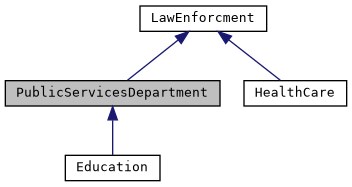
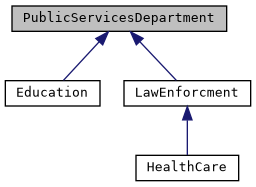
edge "PublicServicesDepartment" -> "LawEnforcment": reversed
